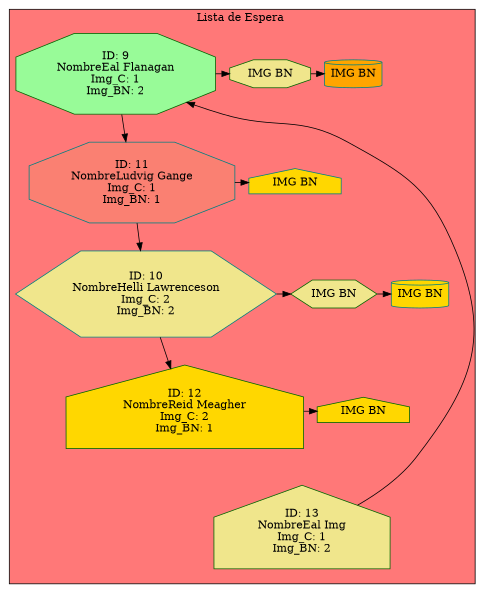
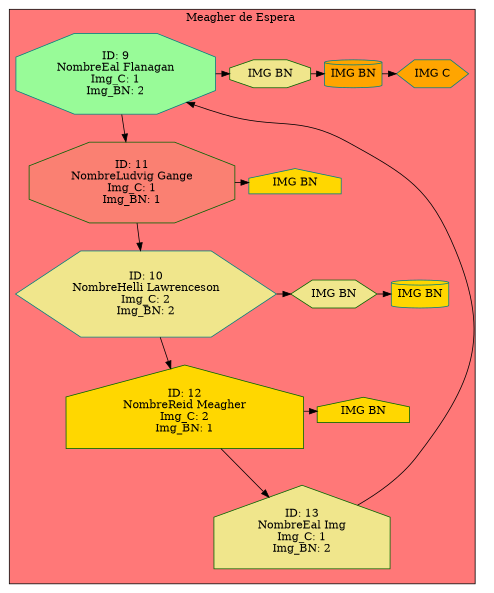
cluster "Lista de Espera ": label "Lista de Espera " -> "Meagher de Espera "
node "ID: 9 NombreEal Flanagan Img_C: 1 Img_BN: 2": color darkgreen -> teal
node "IMG C": added
node "ID: 11 NombreLudvig Gange Img_C: 1 Img_BN: 1": color teal -> darkgreen
edge "ID: 12 NombreReid Meagher Img_C: 2 Img_BN: 1" -> "ID: 13 NombreEal Img Img_C: 1 Img_BN: 2": added
